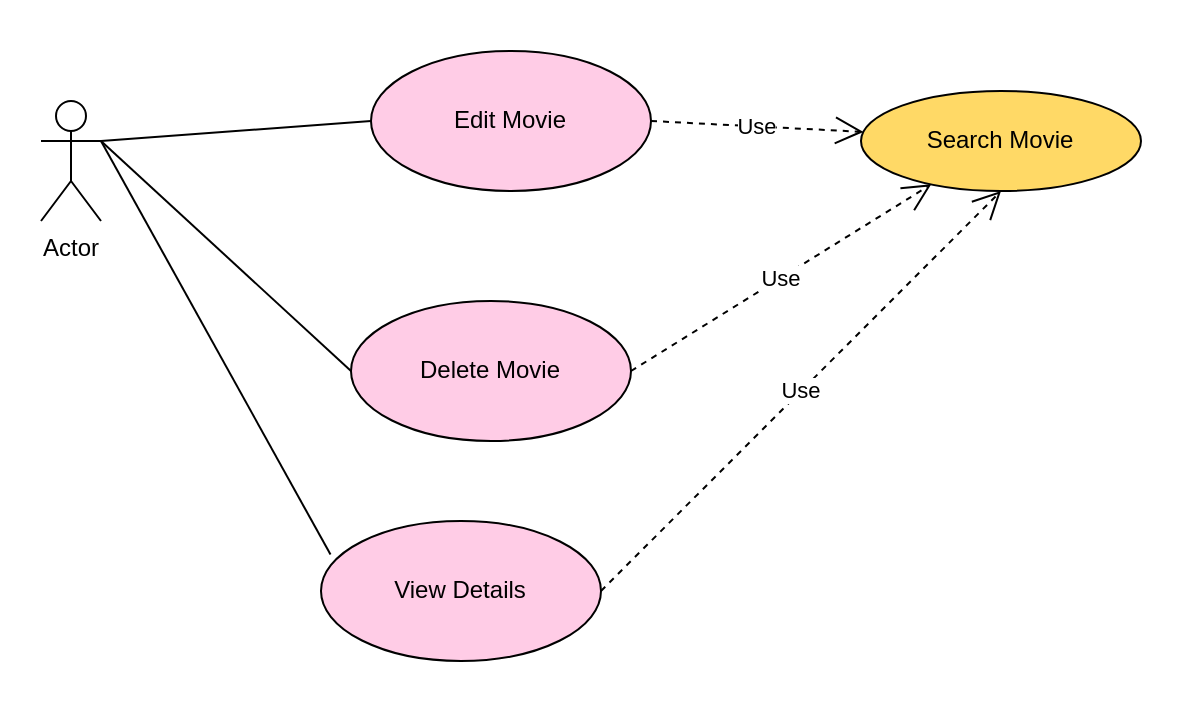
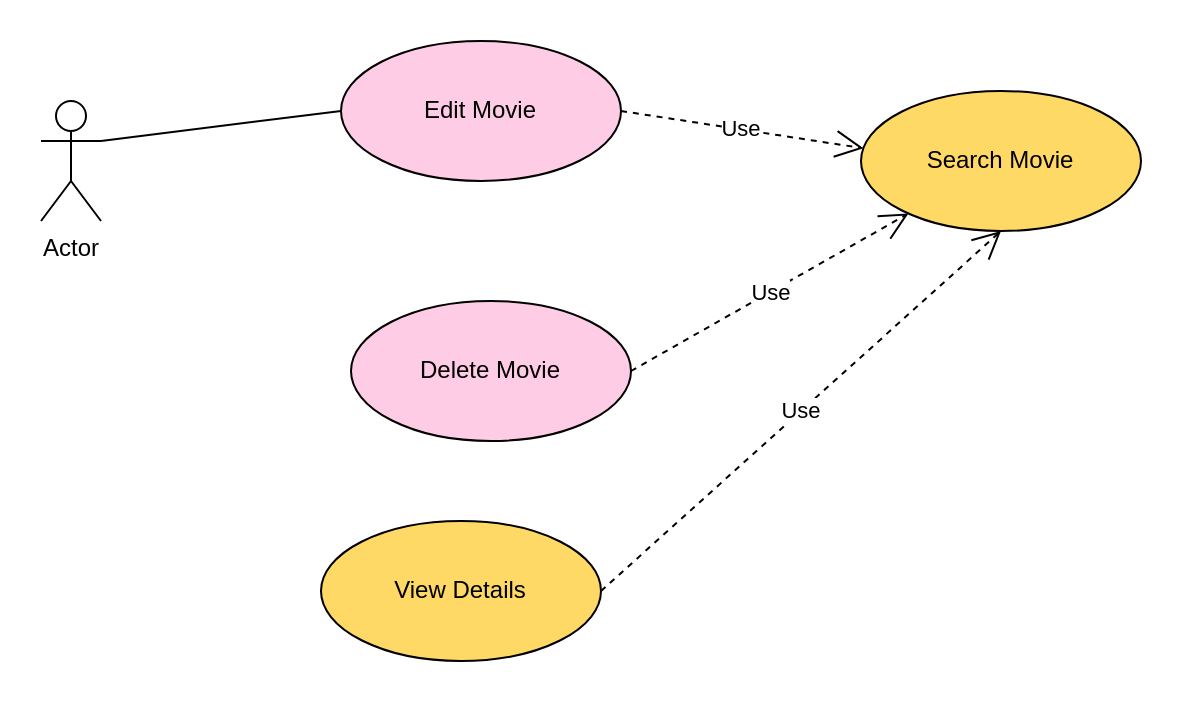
node "Edit Movie": moved (511, 121) -> (481, 111)
node "Search Movie": size 280x100 -> 280x140
edge "Actor" -- "Delete Movie": removed
edge "Actor" -- "View Details": removed
node "View Details": fillcolor #ffcce6 -> #ffd966
